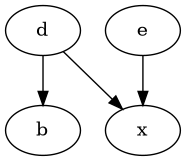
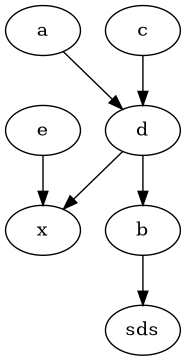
node "a": added
node "c": added
node "sds": added
